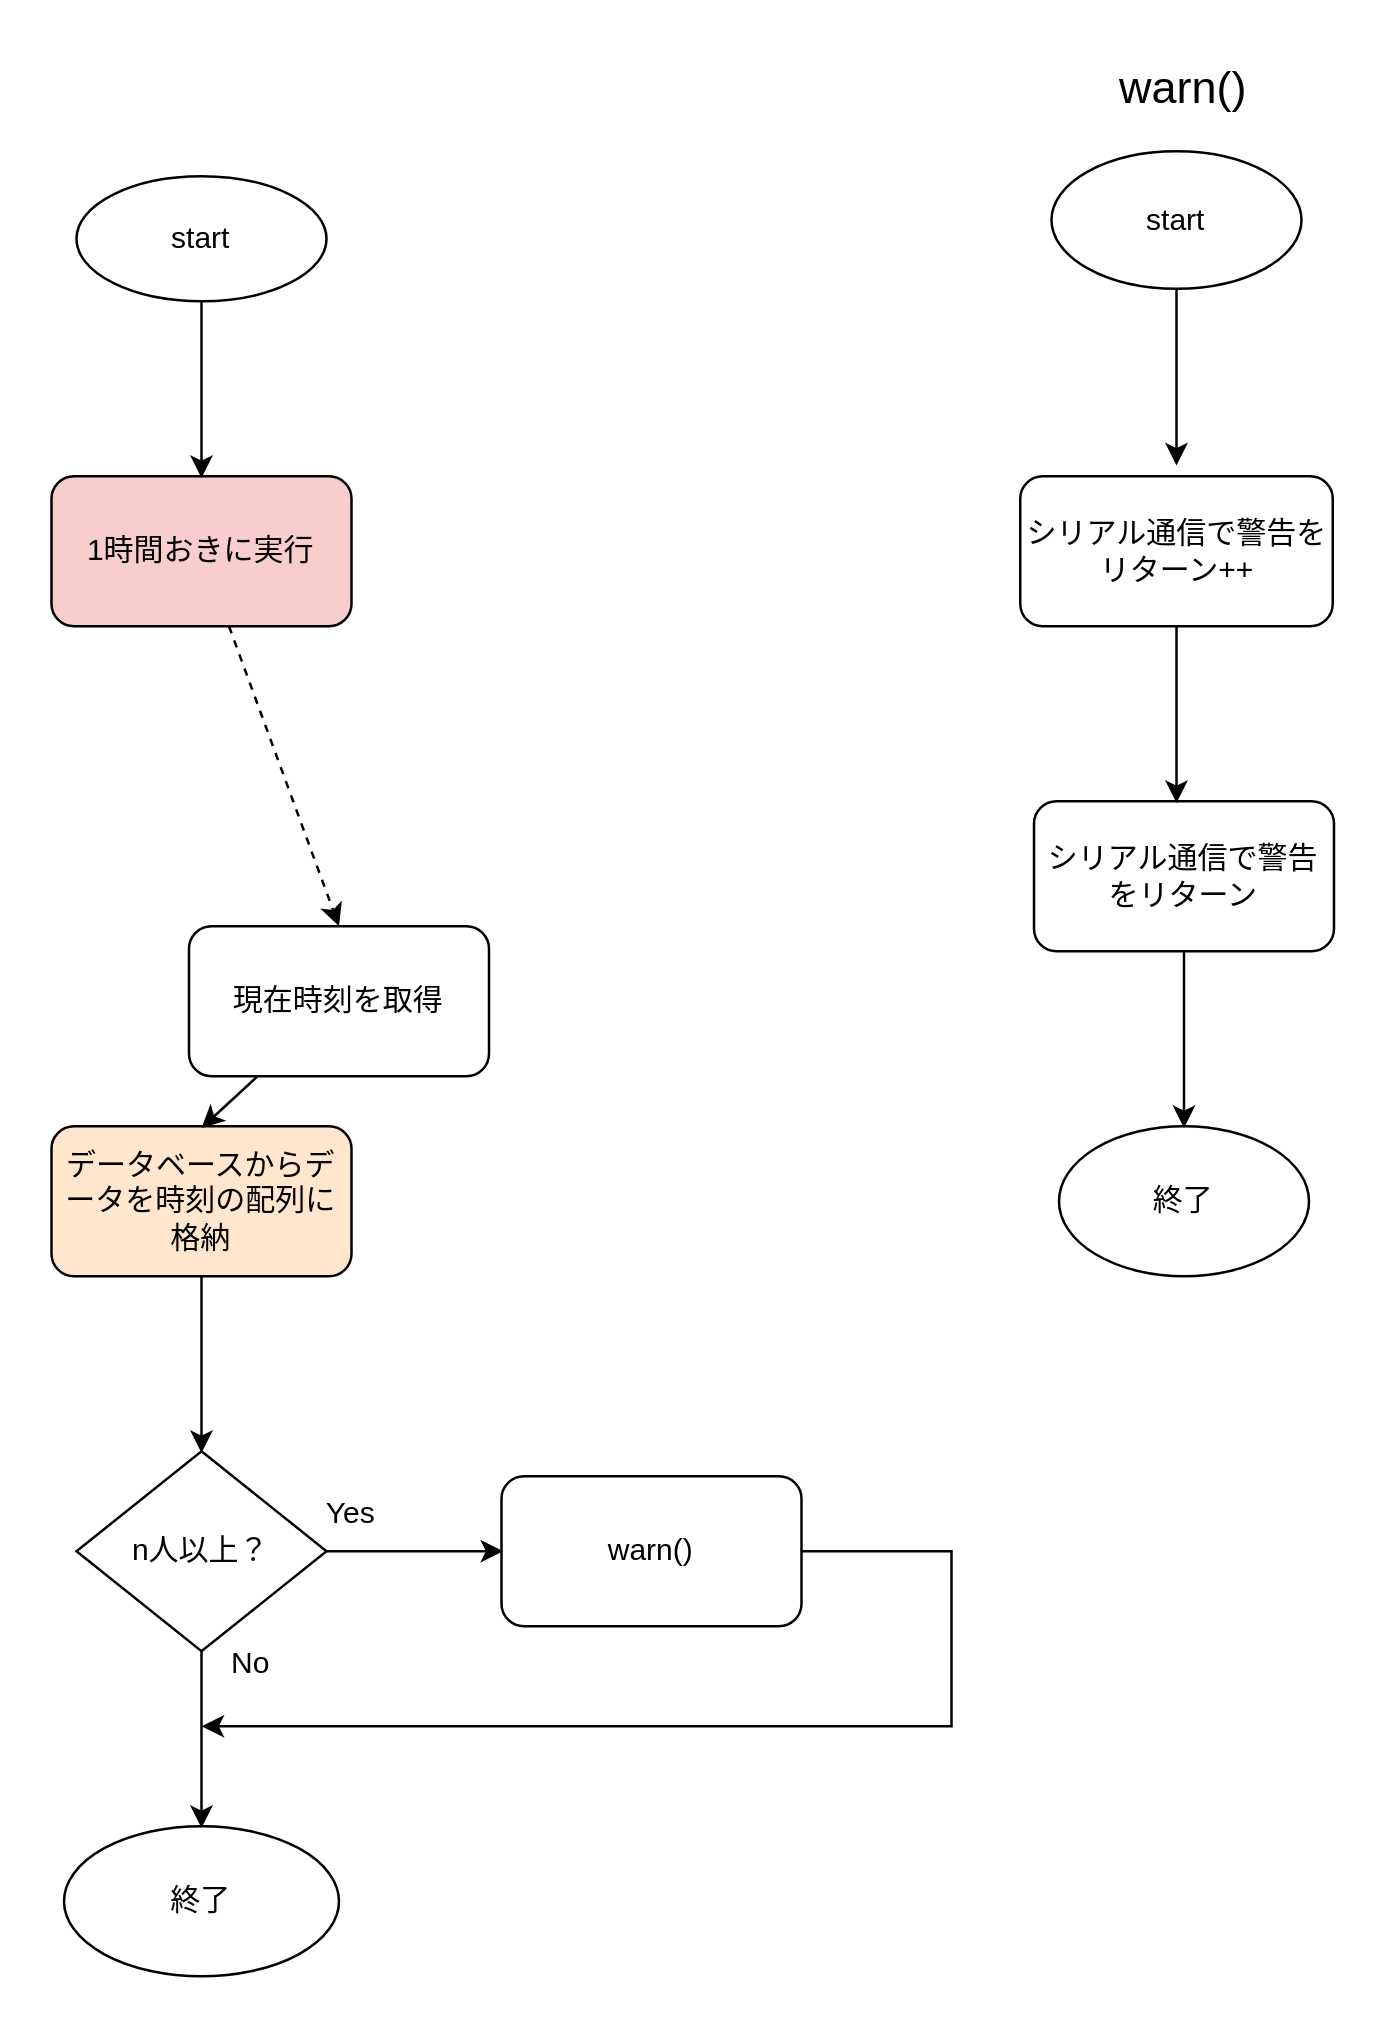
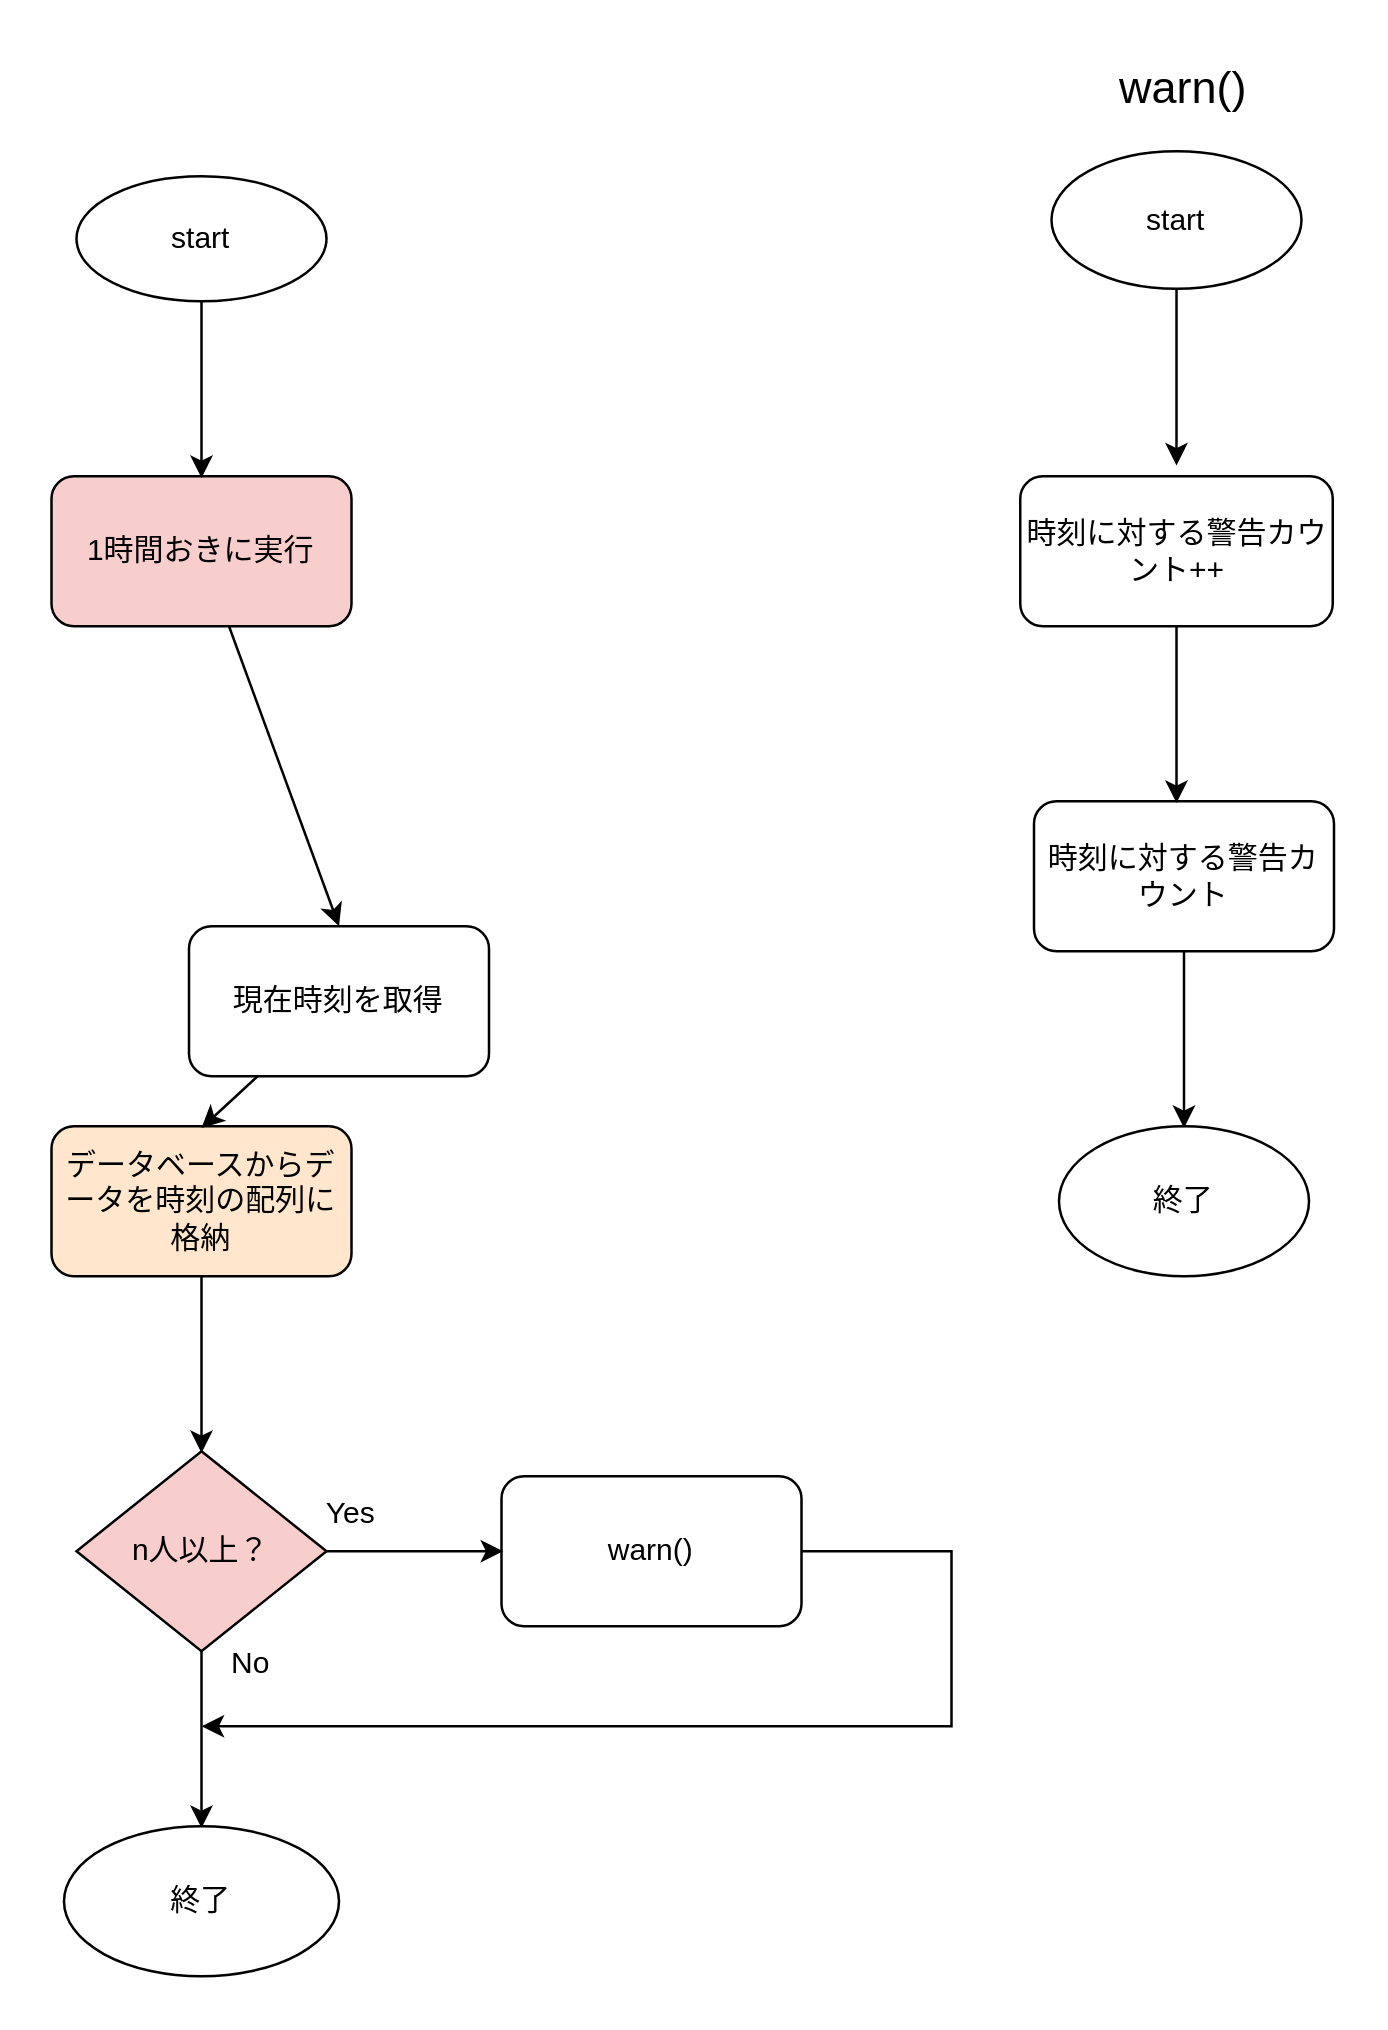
node "シリアル通信で警告をリターン++": label "シリアル通信で警告をリターン++" -> "時刻に対する警告カウント++"
edge "1時間おきに実行" -> "現在時刻を取得": style dashed -> solid
node "シリアル通信で警告をリターン": label "シリアル通信で警告をリターン" -> "時刻に対する警告カウント"
node "n人以上？": fillcolor #ffffff -> #f8cecc
